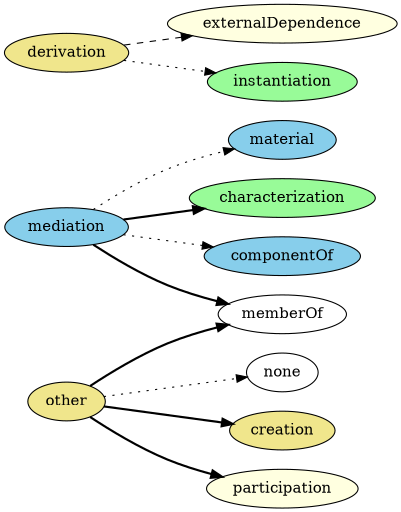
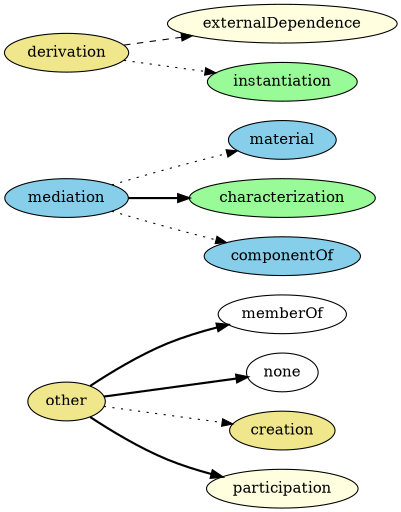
edge "mediation" -> "memberOf": removed
edge "other" -> "none": style dotted -> bold
edge "other" -> "creation": style bold -> dotted
